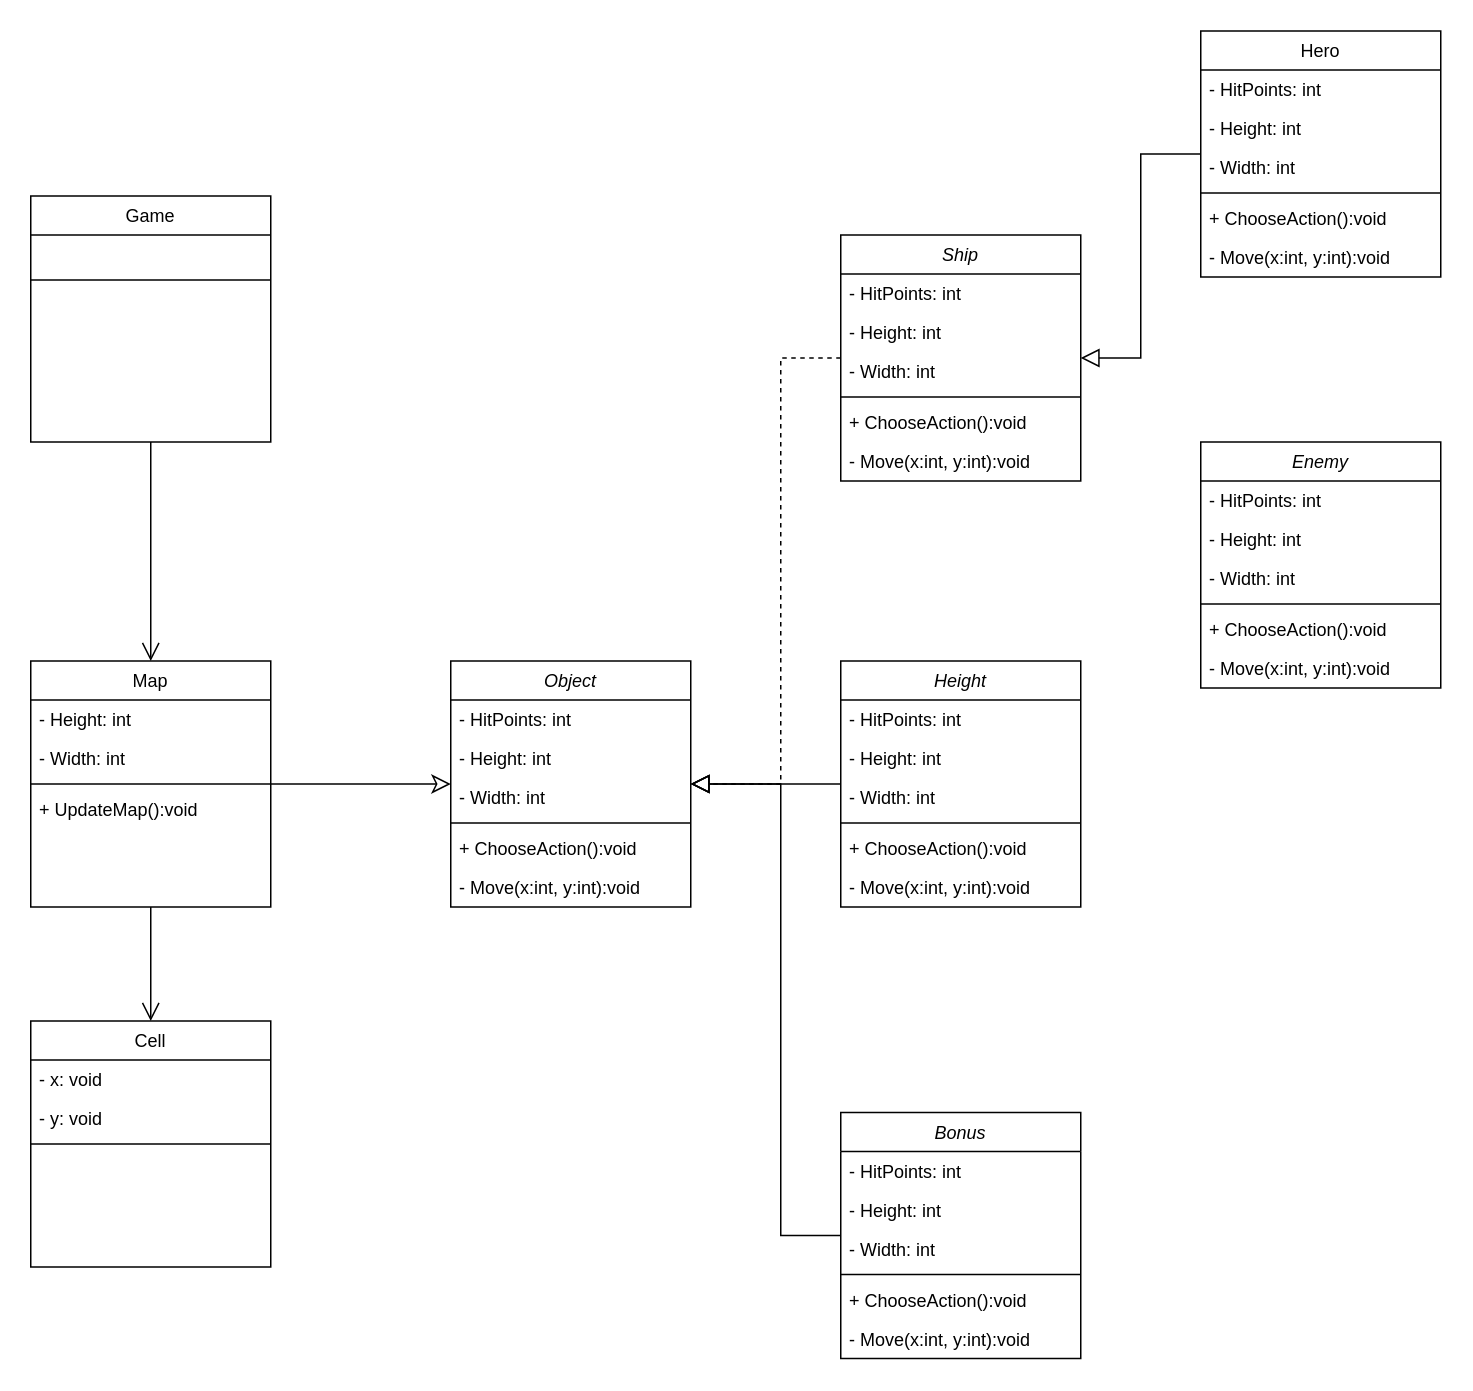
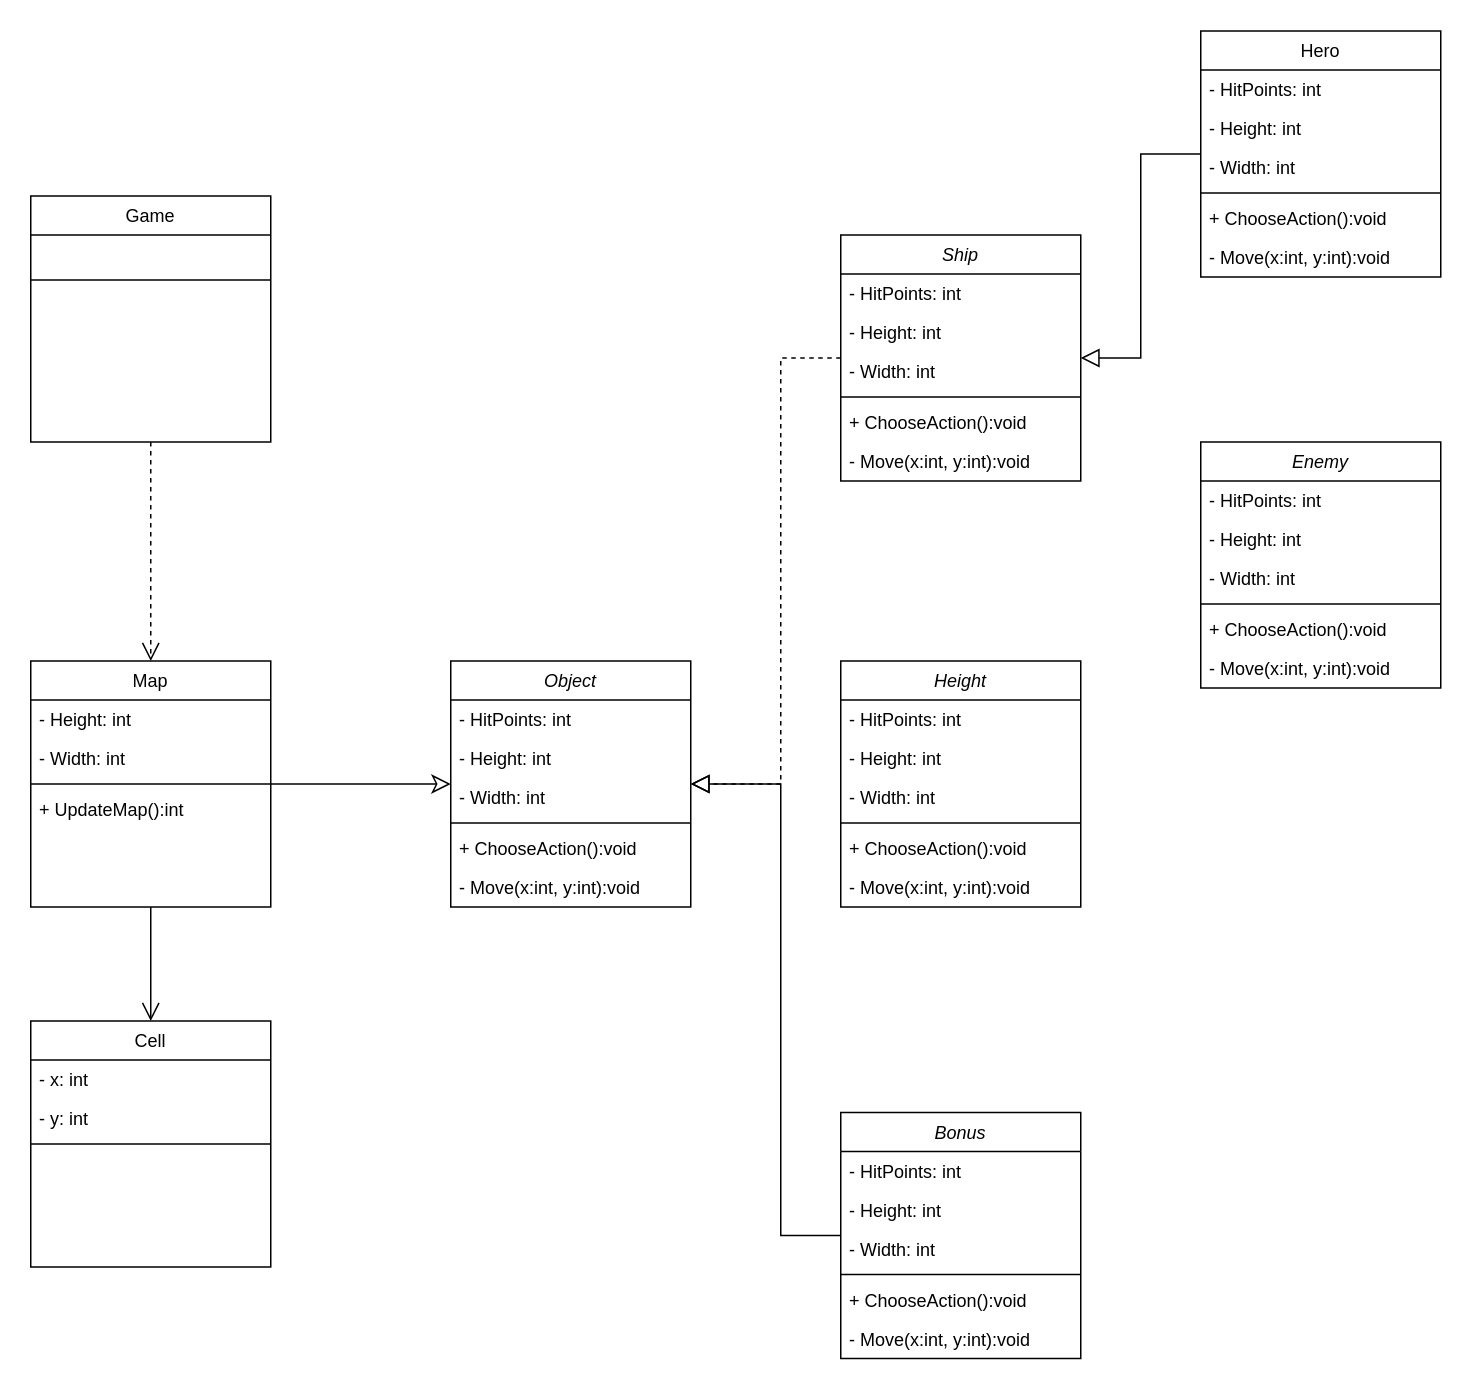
edge "Game" -> "Map": style solid -> dashed
edge "Height" -> "Object": removed
node "+ UpdateMap():void": label "+ UpdateMap():void" -> "+ UpdateMap():int"
node "- x: void": label "- x: void" -> "- x: int"
node "- y: void": label "- y: void" -> "- y: int"
